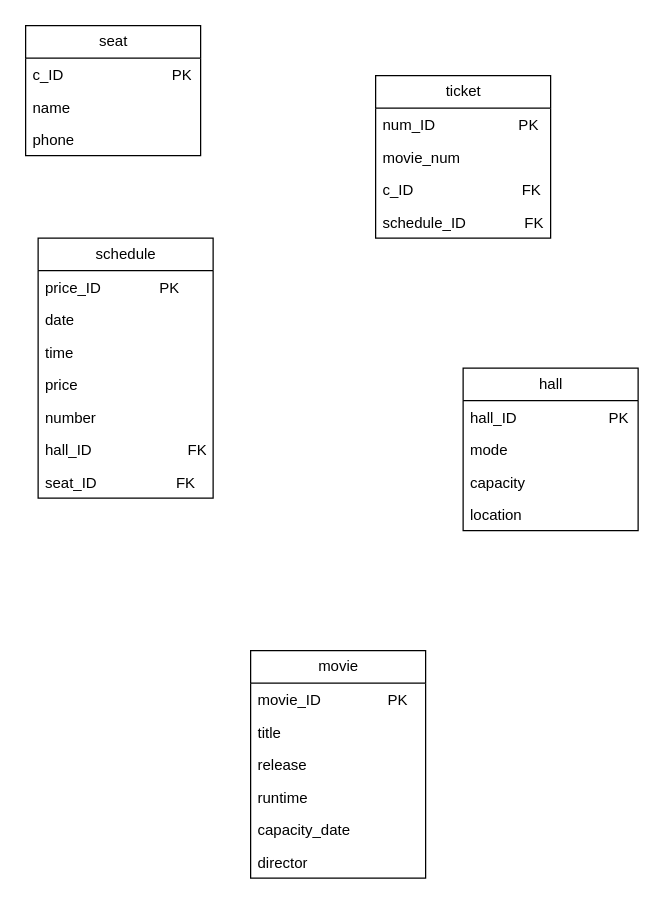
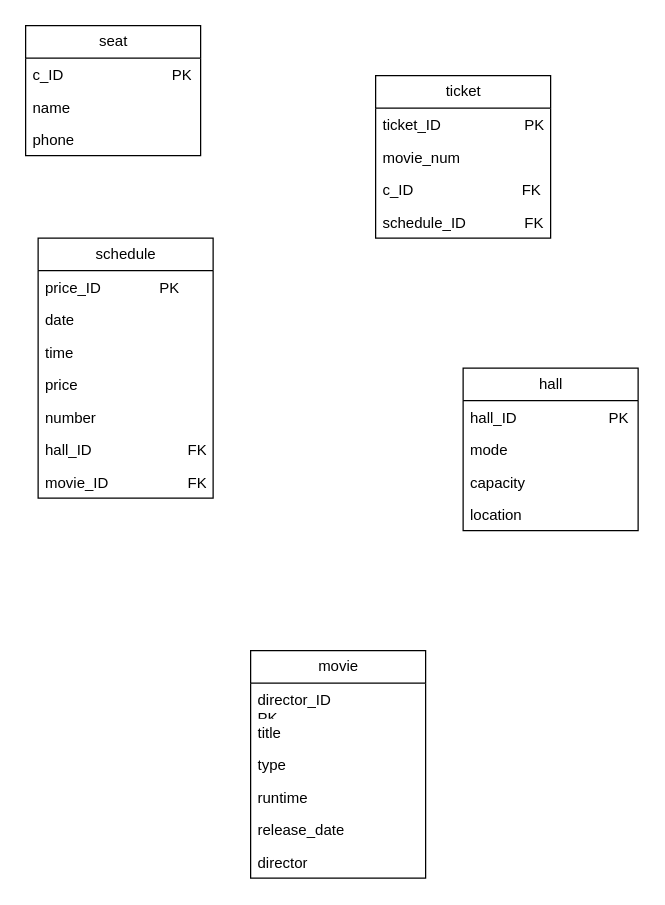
node "num_ID PK": label "num_ID PK" -> "ticket_ID PK"
node "seat_ID FK": label "seat_ID FK" -> "movie_ID FK"
node "movie_ID PK": label "movie_ID PK" -> "director_ID PK"
node "release": label "release" -> "type"
node "capacity_date": label "capacity_date" -> "release_date"
